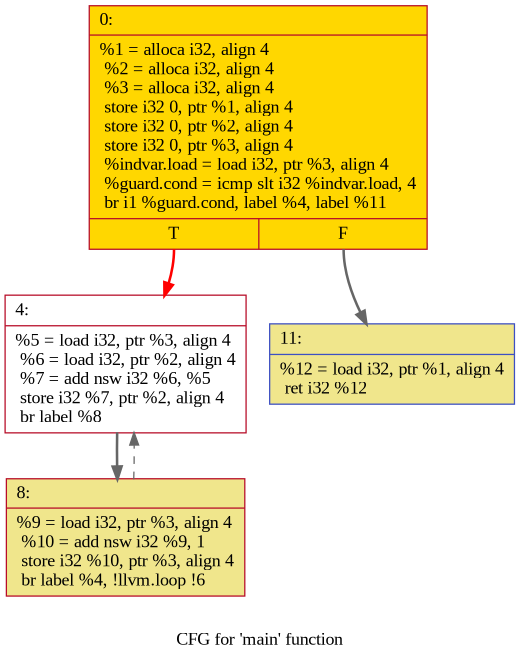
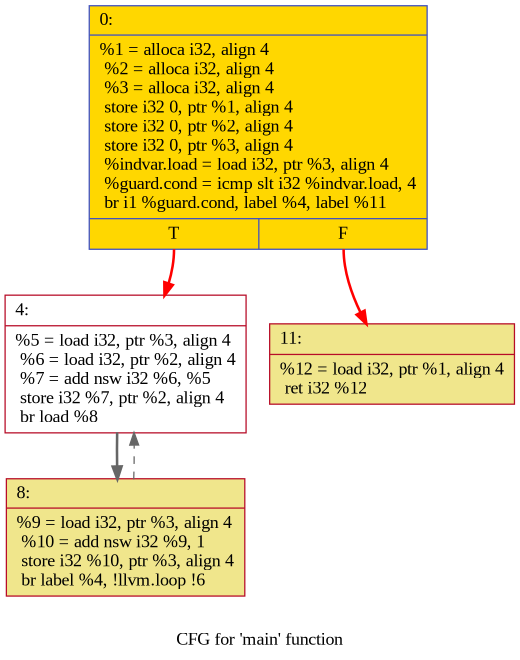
node "0:": color #b70d28ff -> #3d50c3ff
edge "0:" -> "11:": color gray40 -> red
node "11:": color #3d50c3ff -> #b70d28ff
node "4:": text "br label %8" -> "br load %8"
